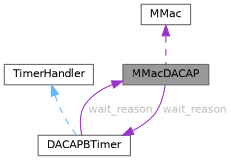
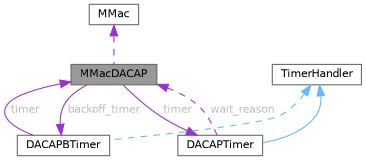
edge "DACAPBTimer" -> "MMacDACAP": label " wait_reason" -> " timer"
edge "MMacDACAP" -> "DACAPBTimer": label " wait_reason" -> " backoff_timer"
node "DACAPTimer": added
